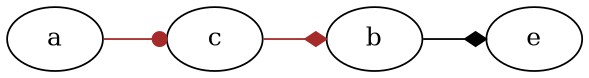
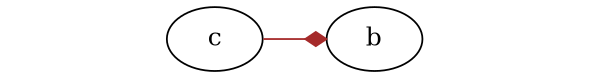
node "a": removed
node "e": removed
